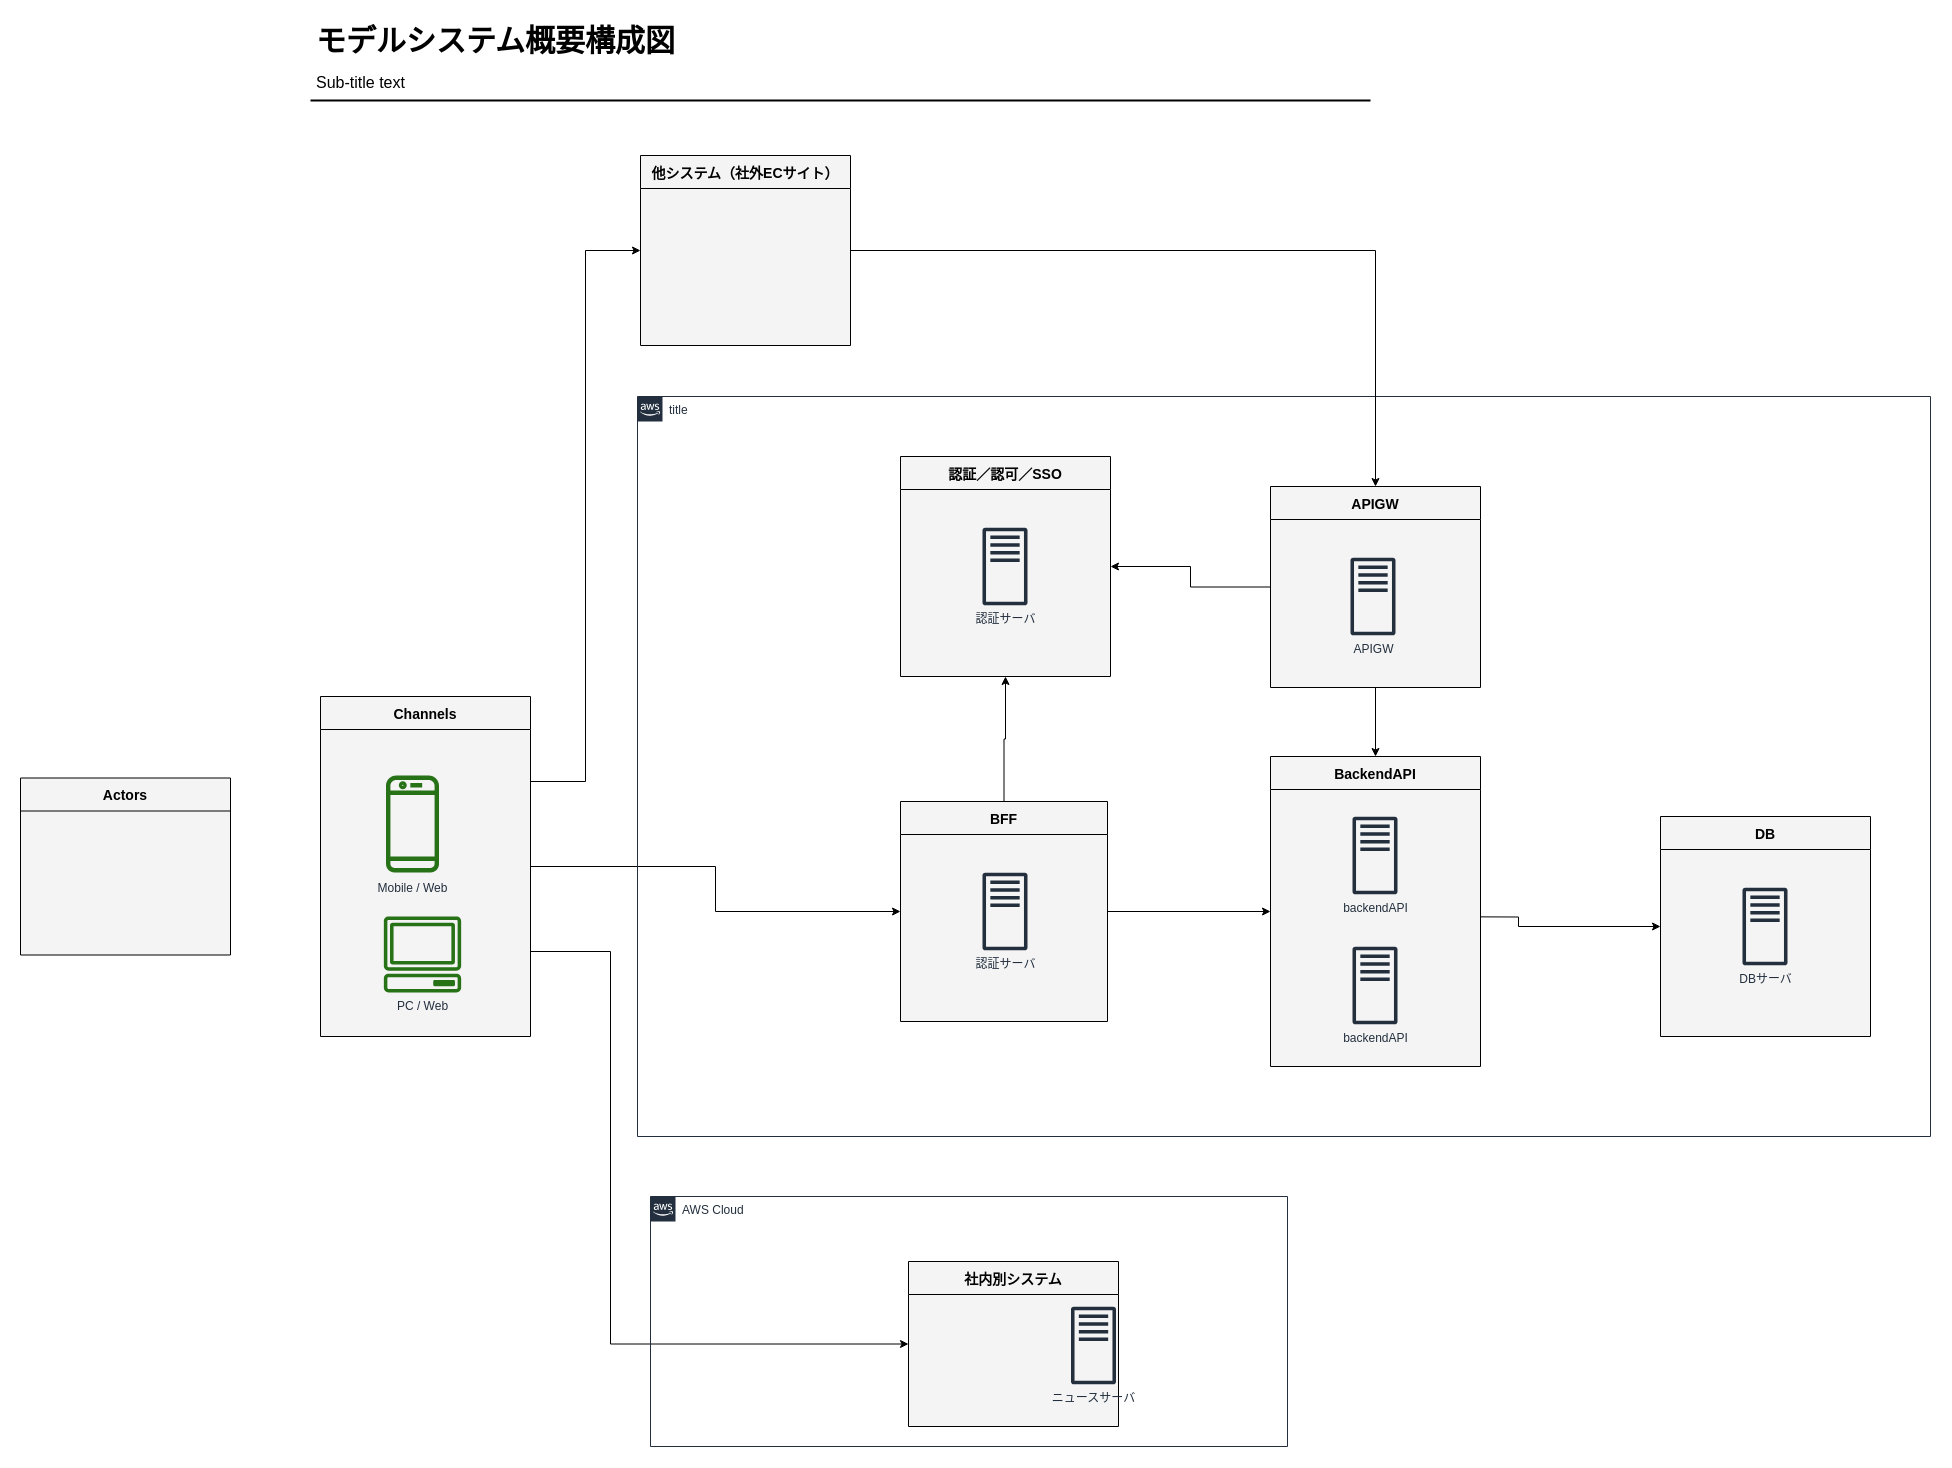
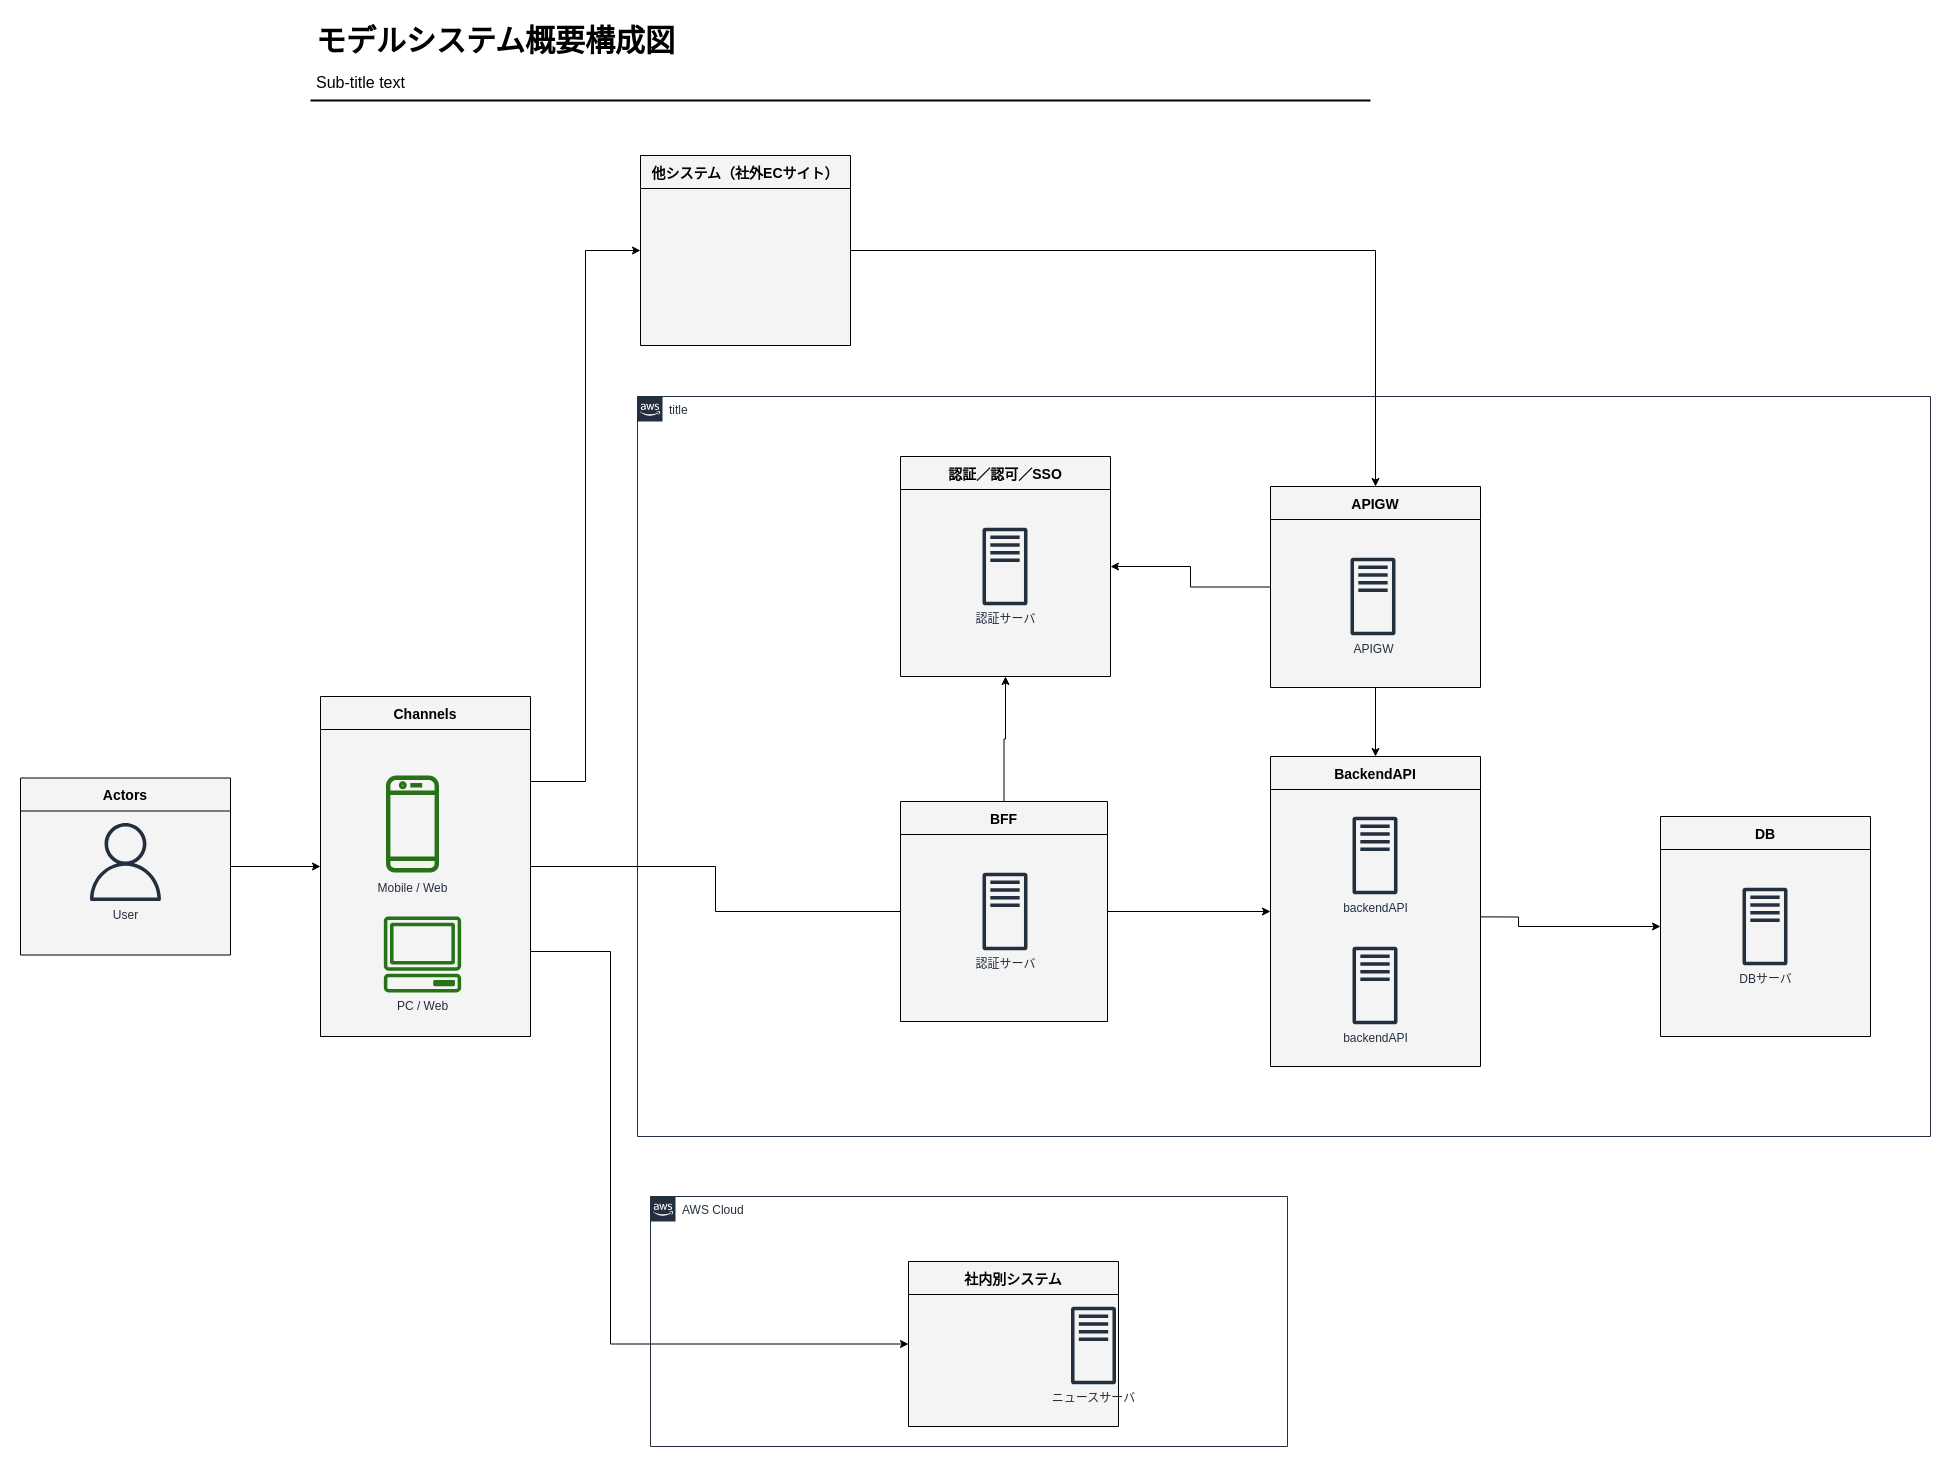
node "User": added
edge "Actors" -> "Channels": added
edge "Channels" -> "BFF": arrowhead classic -> none
